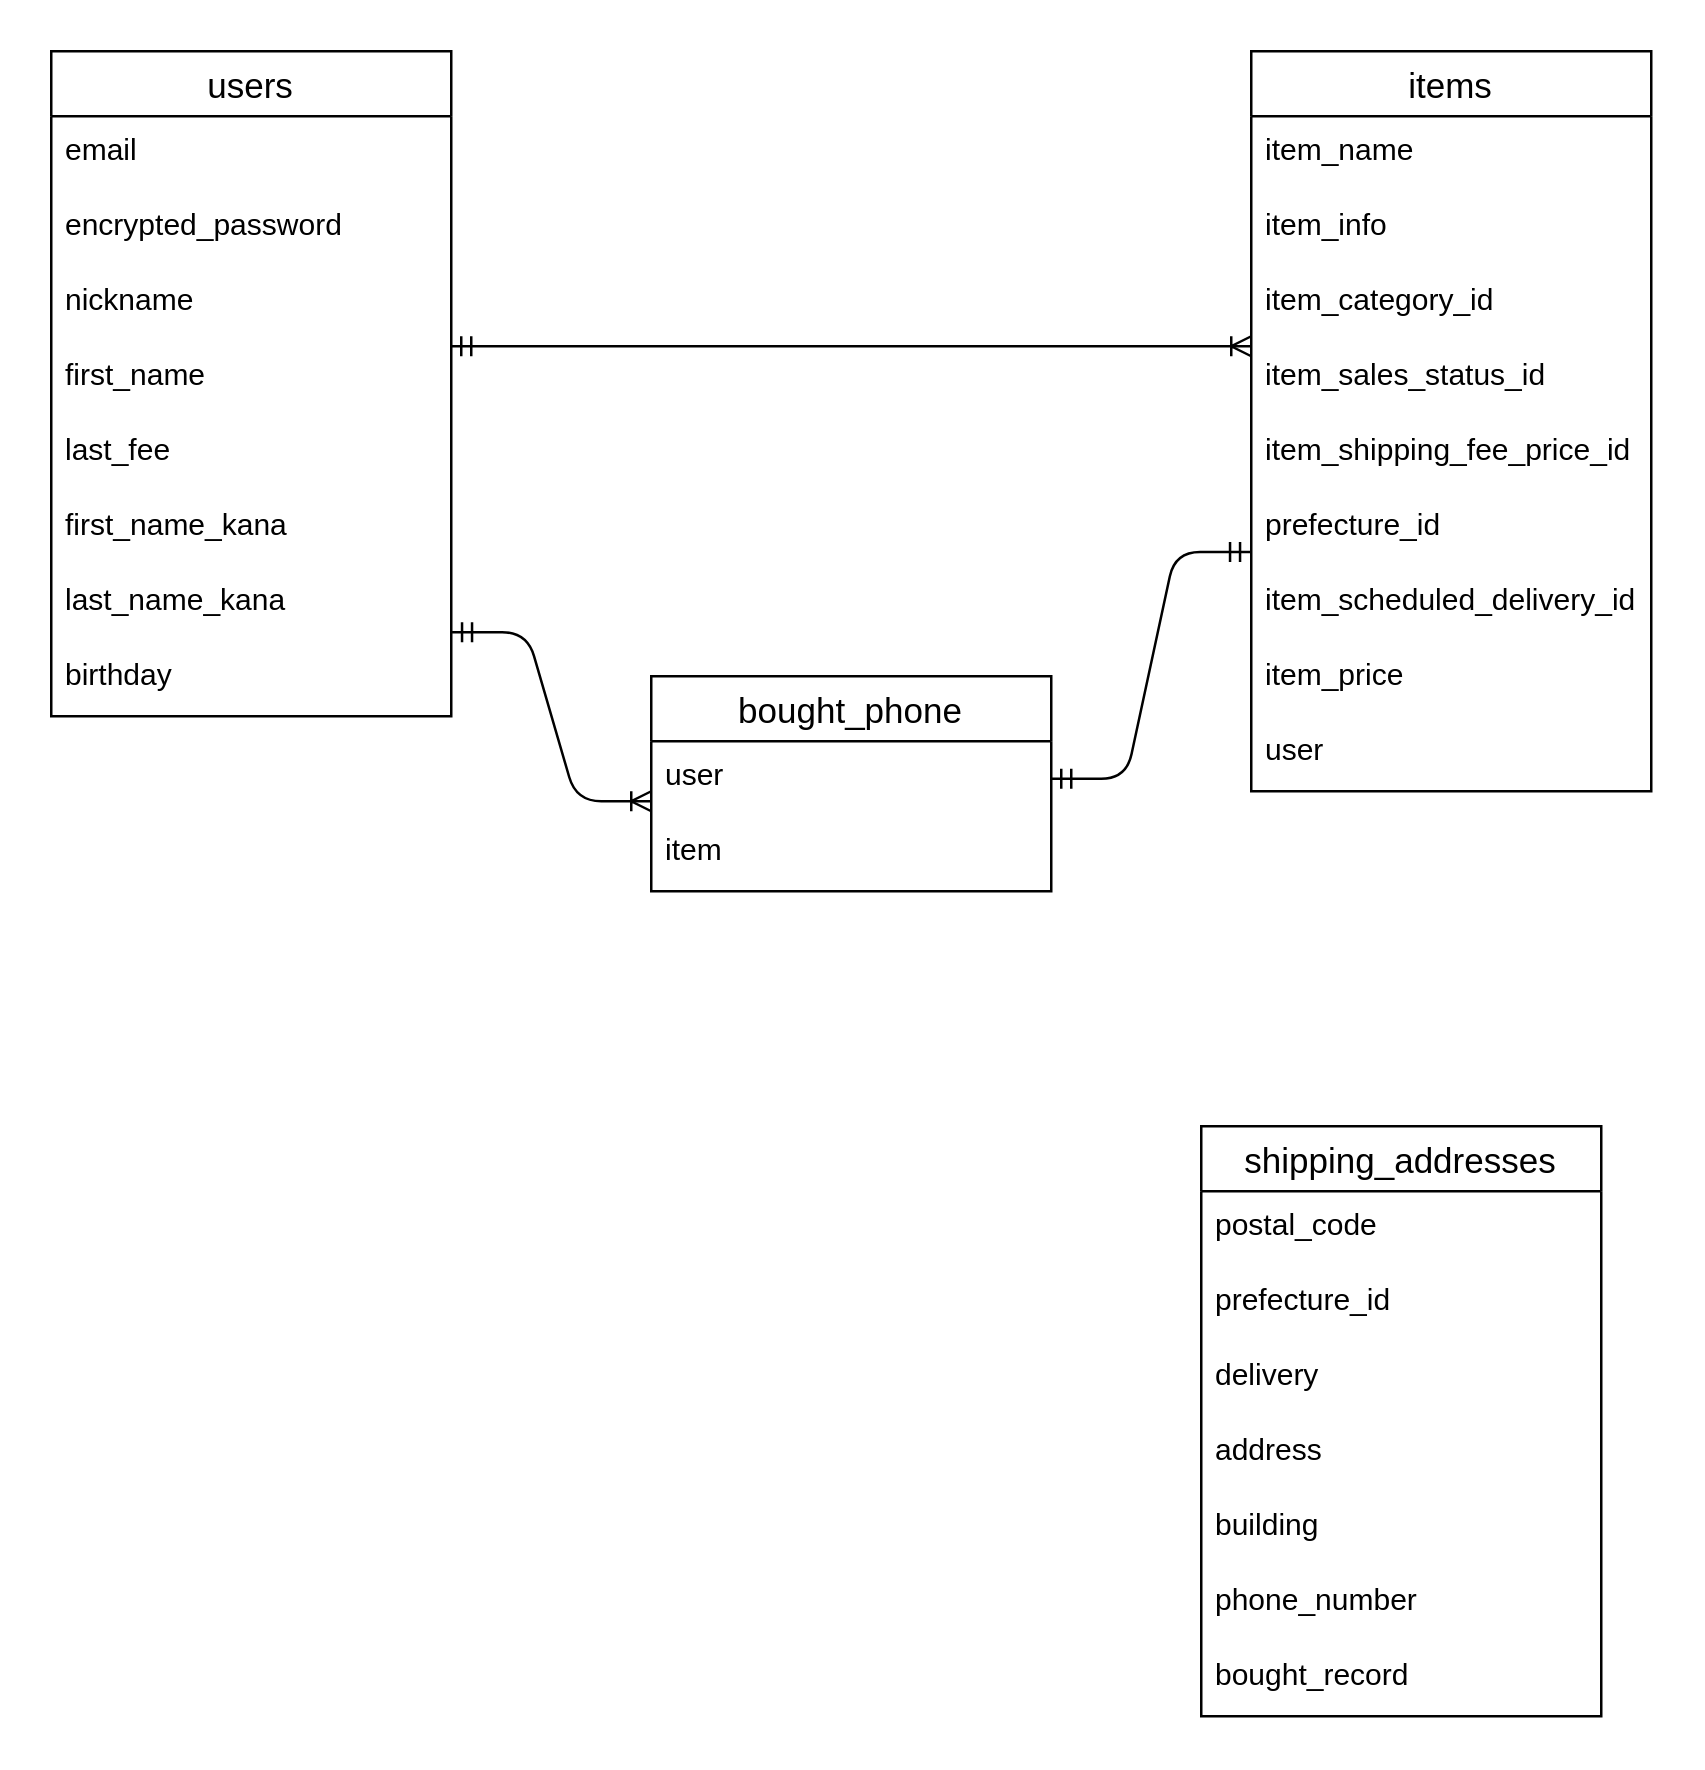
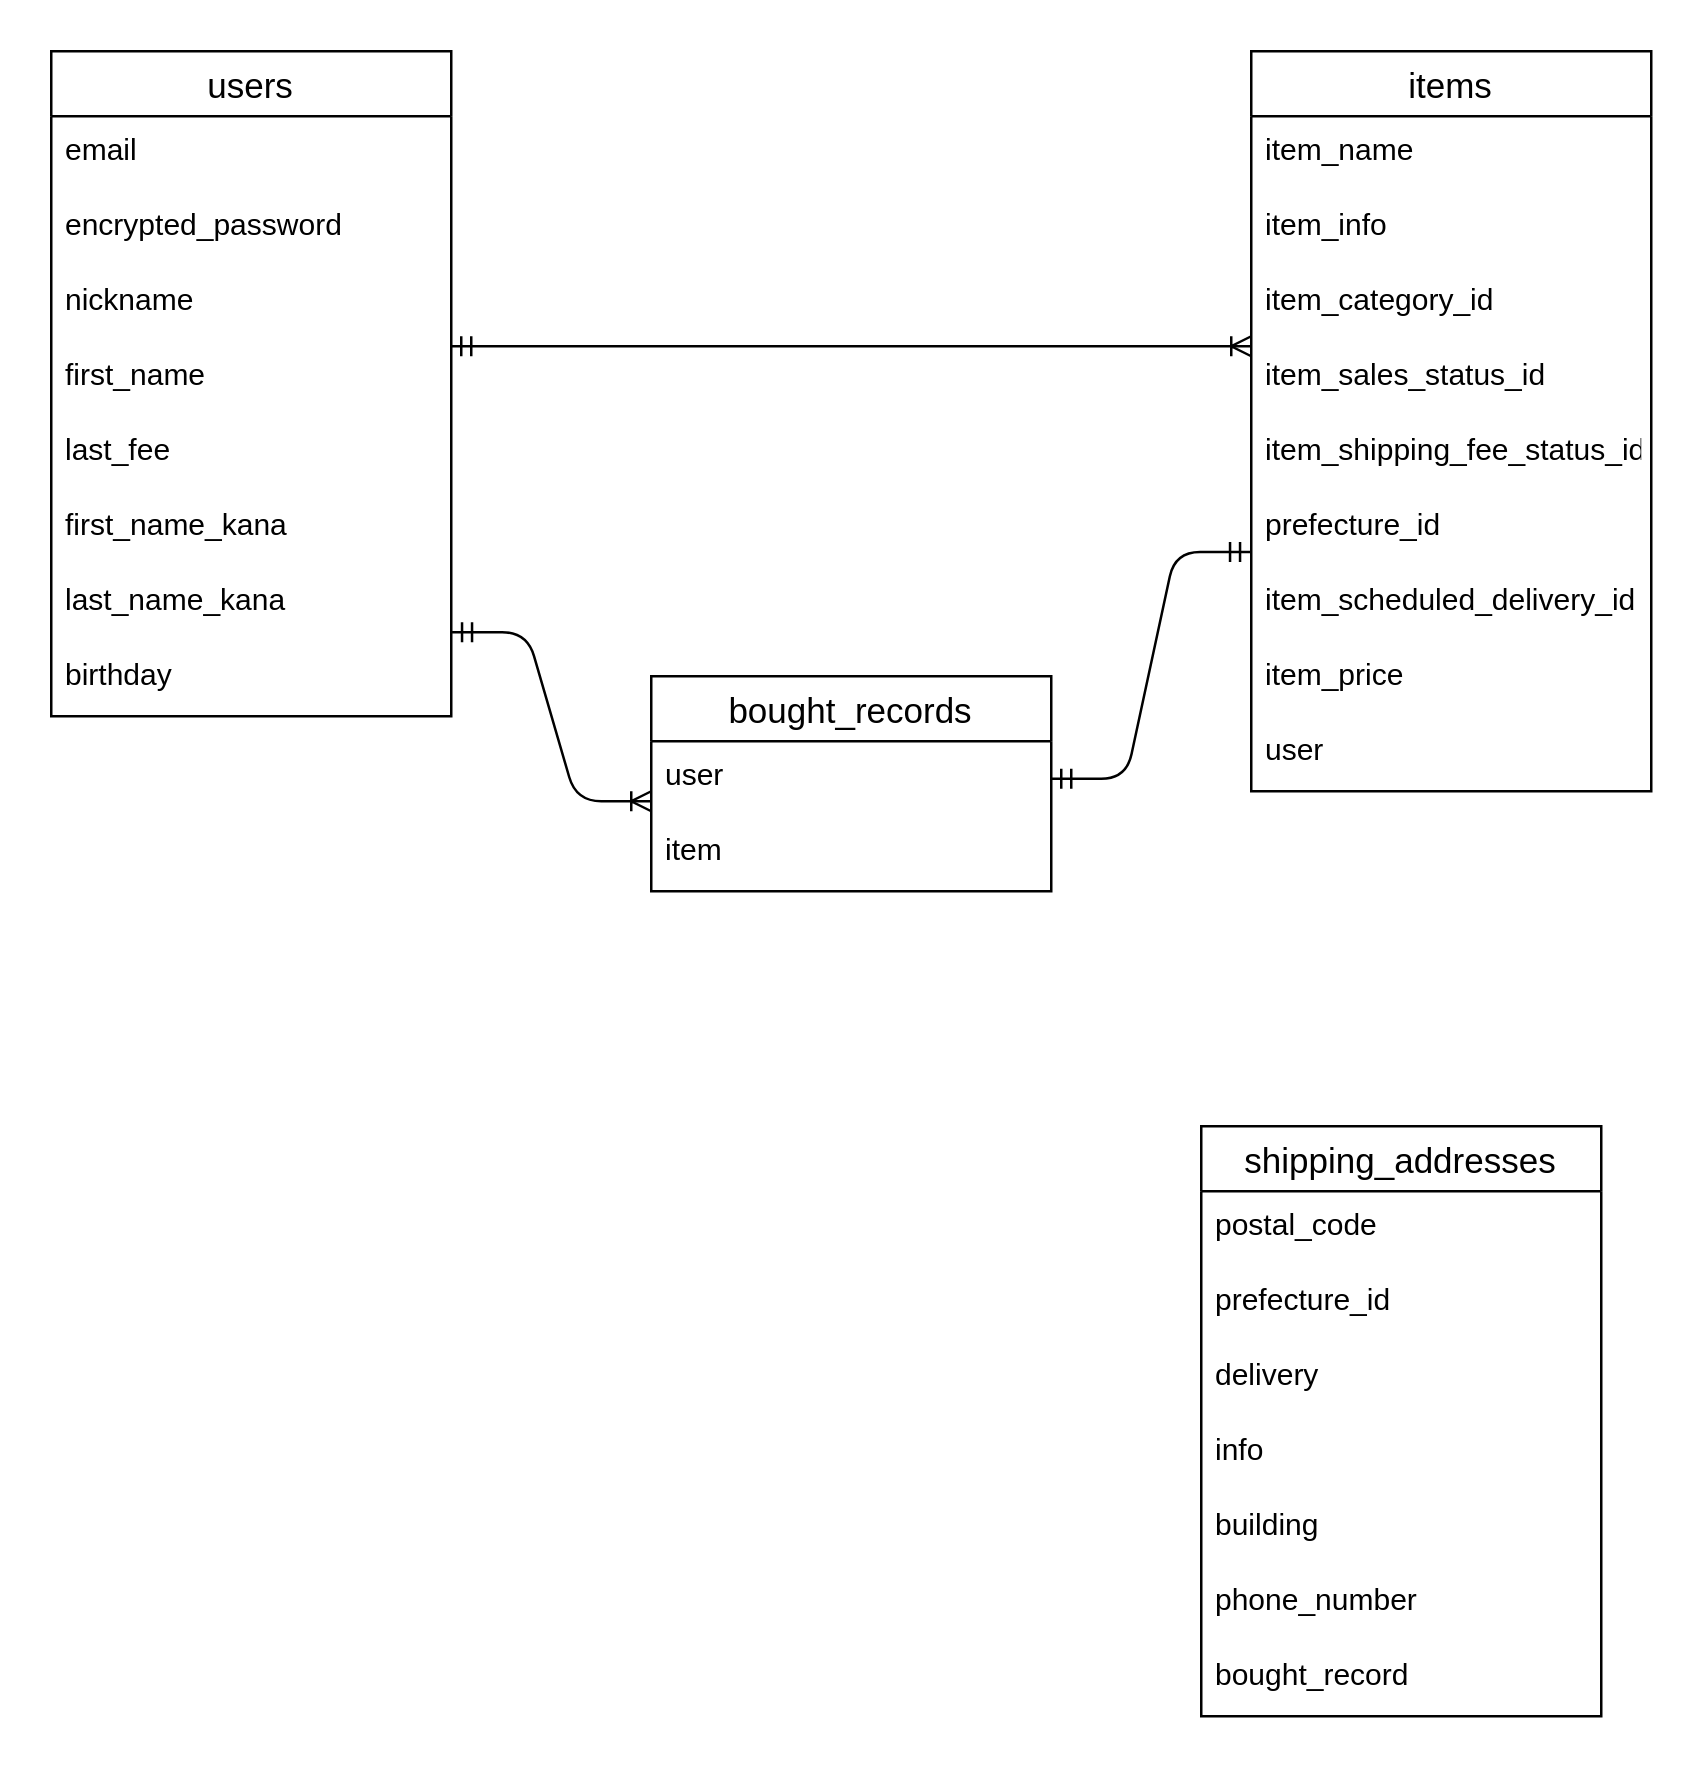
node "item_shipping_fee_price_id": label "item_shipping_fee_price_id" -> "item_shipping_fee_status_id"
node "bought_phone": label "bought_phone" -> "bought_records"
node "address": label "address" -> "info"
